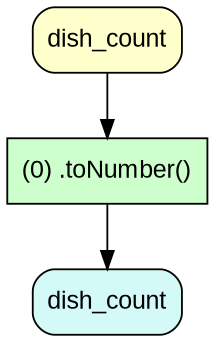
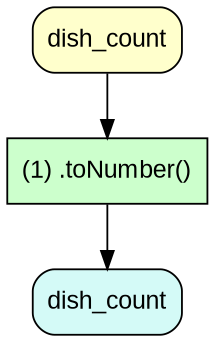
node "(0) .toNumber()": label "(0) .toNumber()" -> "(1) .toNumber()"
